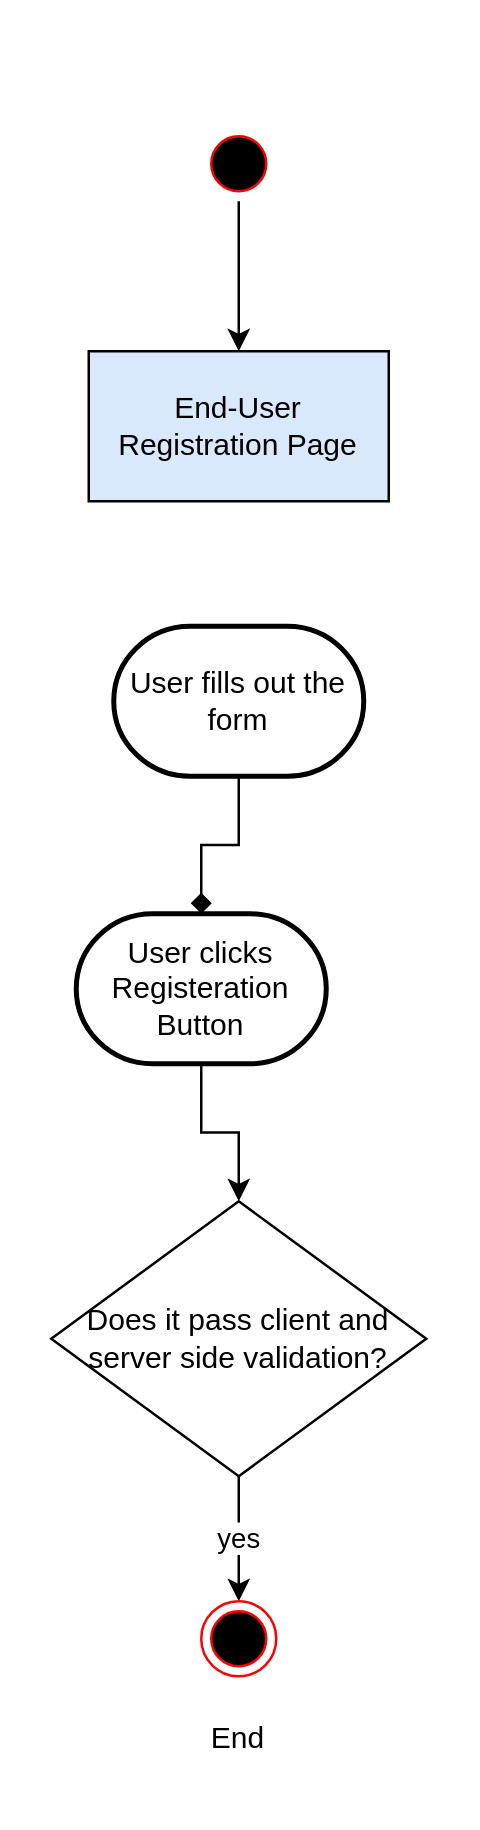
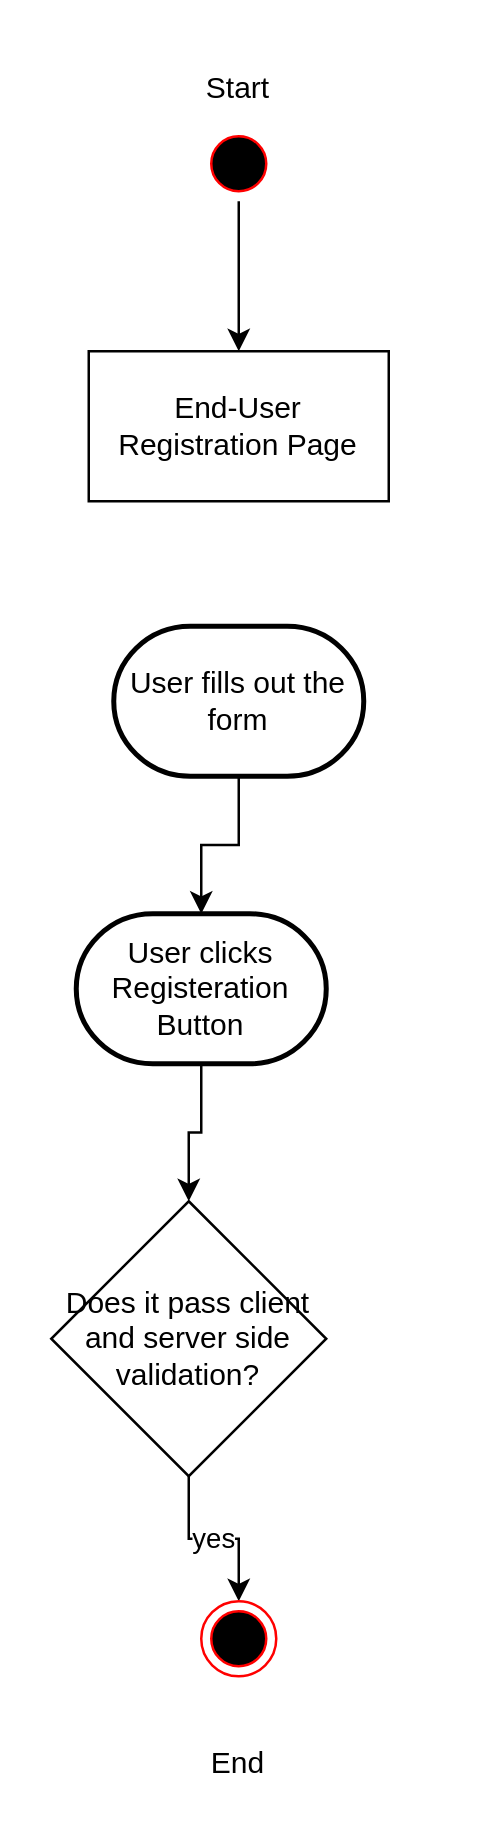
node "Start": added
node "End-User Registration Page": fillcolor #dae8fc -> #ffffff
edge "User fills out the form" -> "User clicks Registeration Button": arrowhead diamond -> classic
node "Does it pass client and server side validation?": size 375x275 -> 275x275
node "End": moved (239, 1739) -> (239, 1764)
